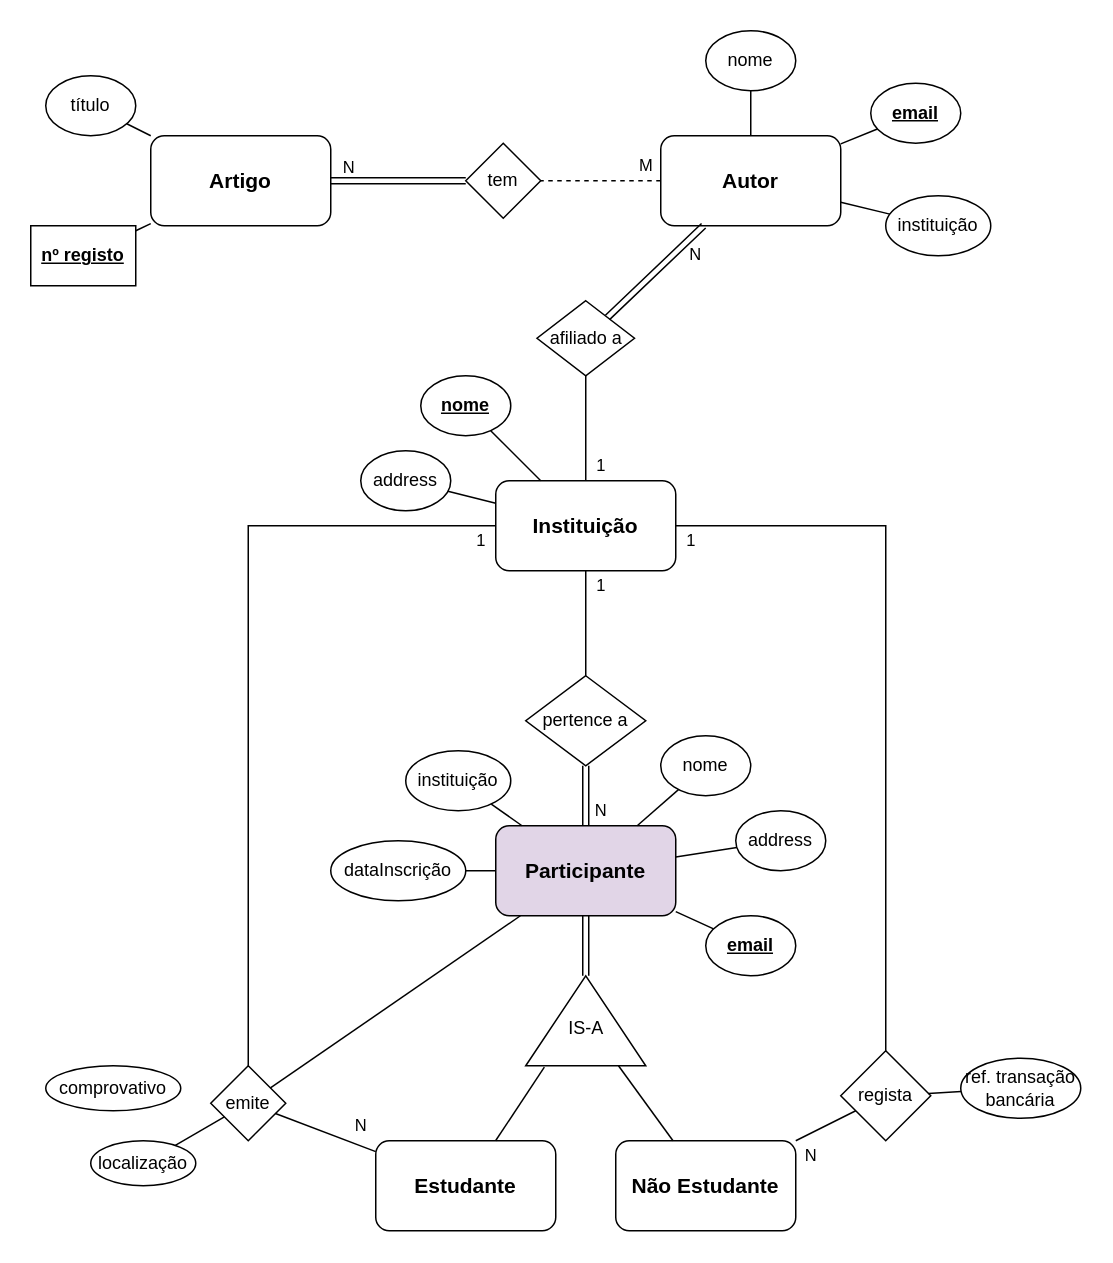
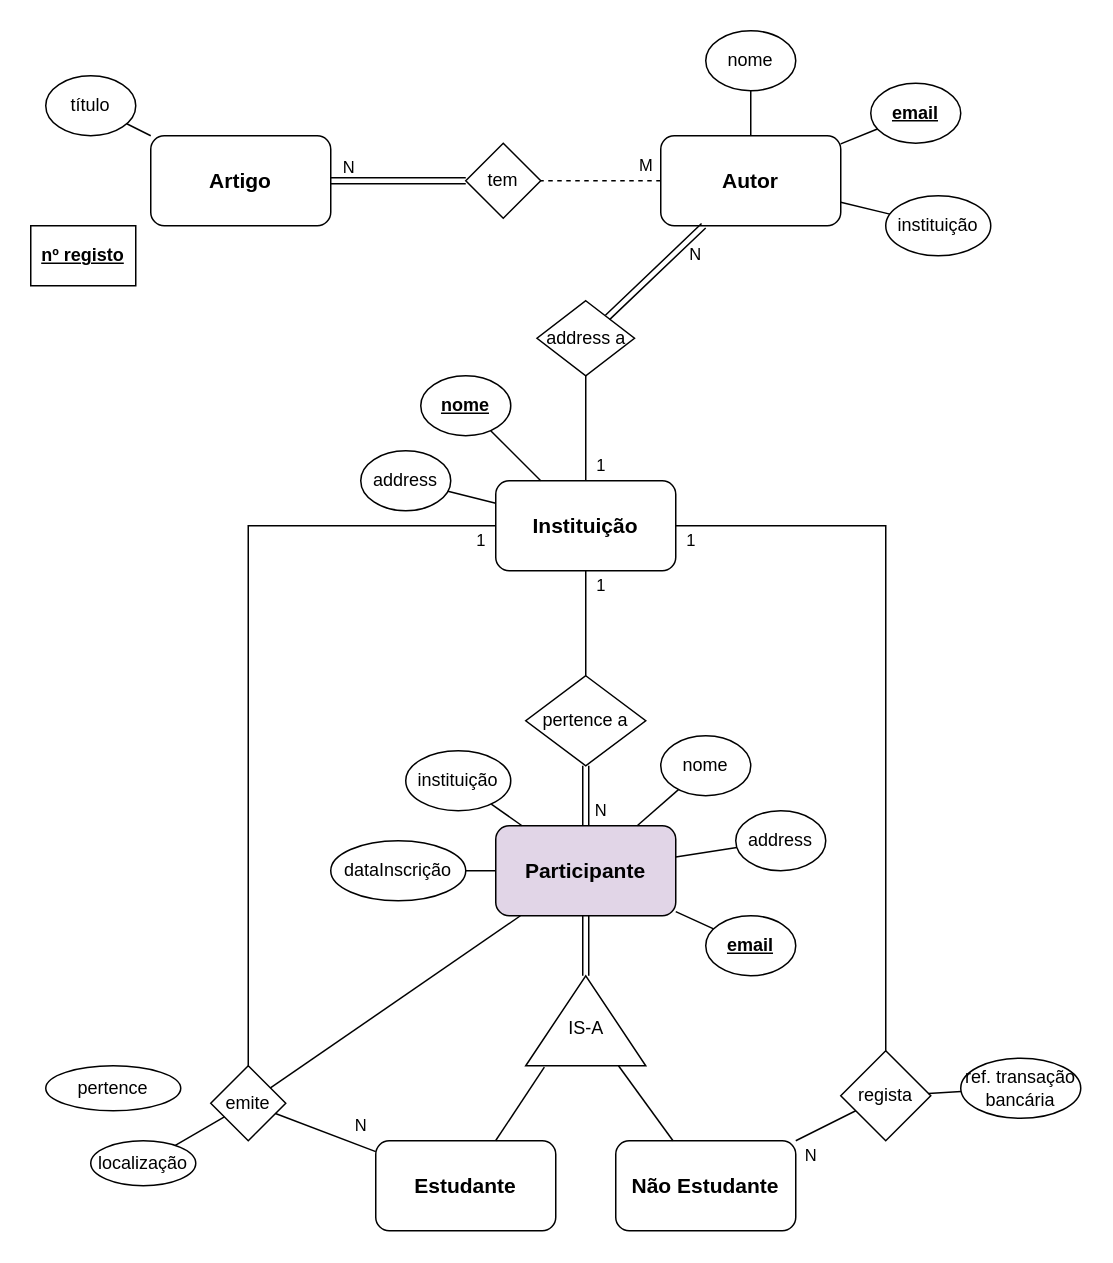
edge "Artigo" -- "nº registo": removed
node "afiliado a": label "afiliado a" -> "address a"
node "comprovativo": label "comprovativo" -> "pertence"
